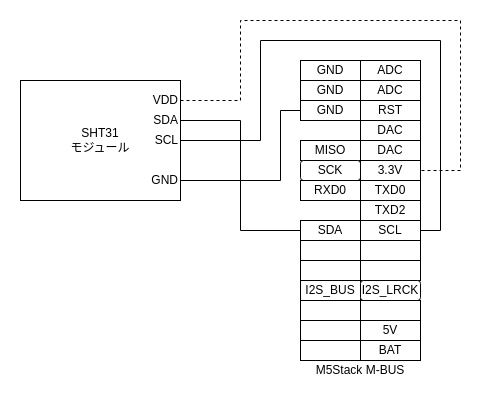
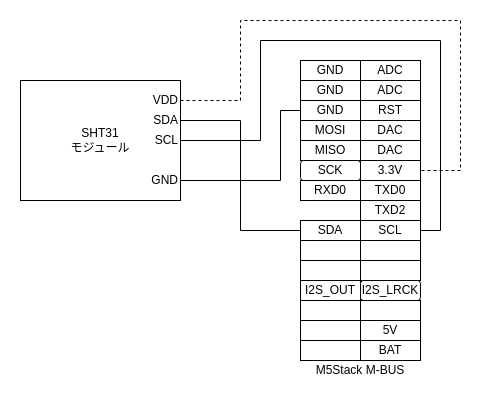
node "MOSI": added
node "I2S_BUS": label "I2S_BUS" -> "I2S_OUT"
